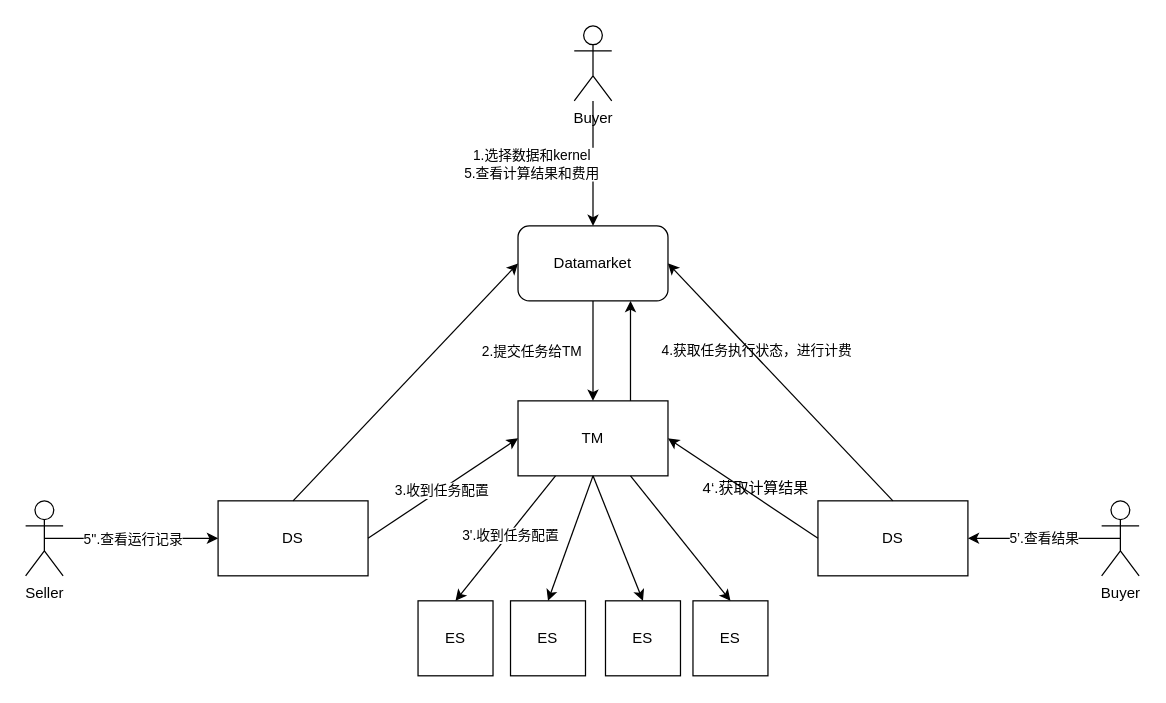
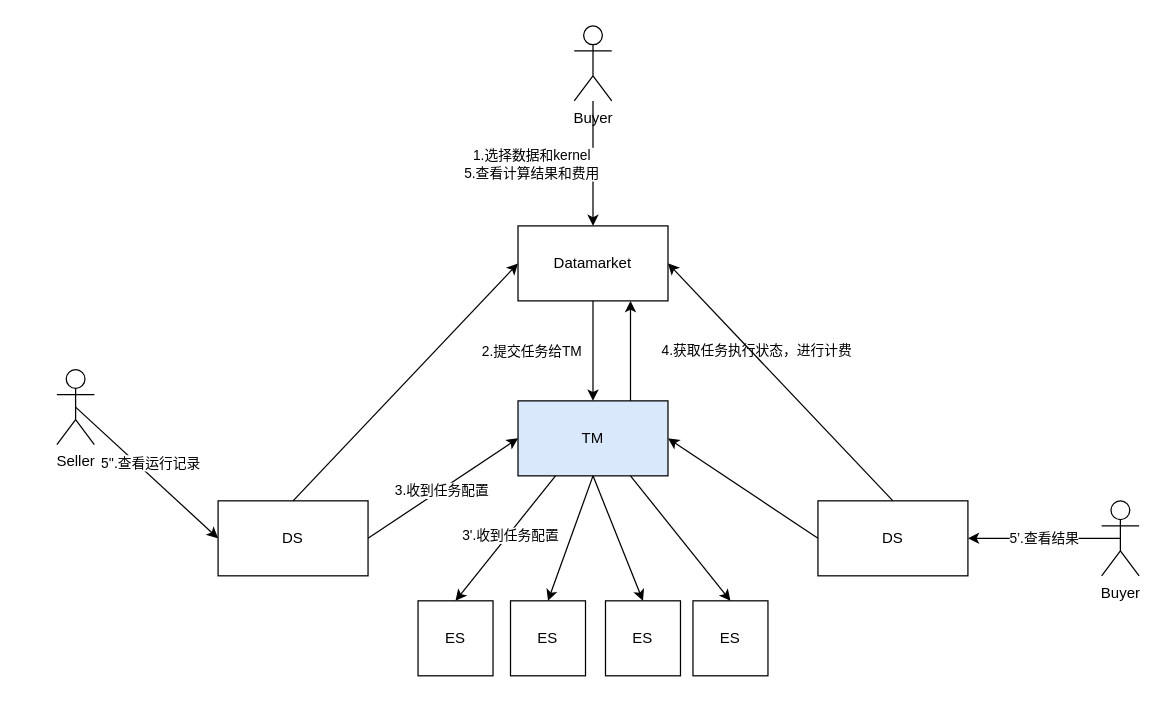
node "Datamarket": shape rounded rectangle -> rectangle
node "TM": fillcolor #ffffff -> #dae8fc
node "4‘.获取计算结果": removed
node "Seller": moved (44, 538) -> (76, 407)
